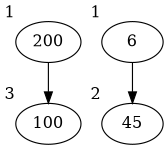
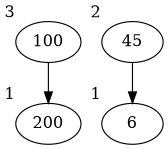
edge "200 1" -> "100 3": reversed
edge "6 1" -> "45 2": reversed
